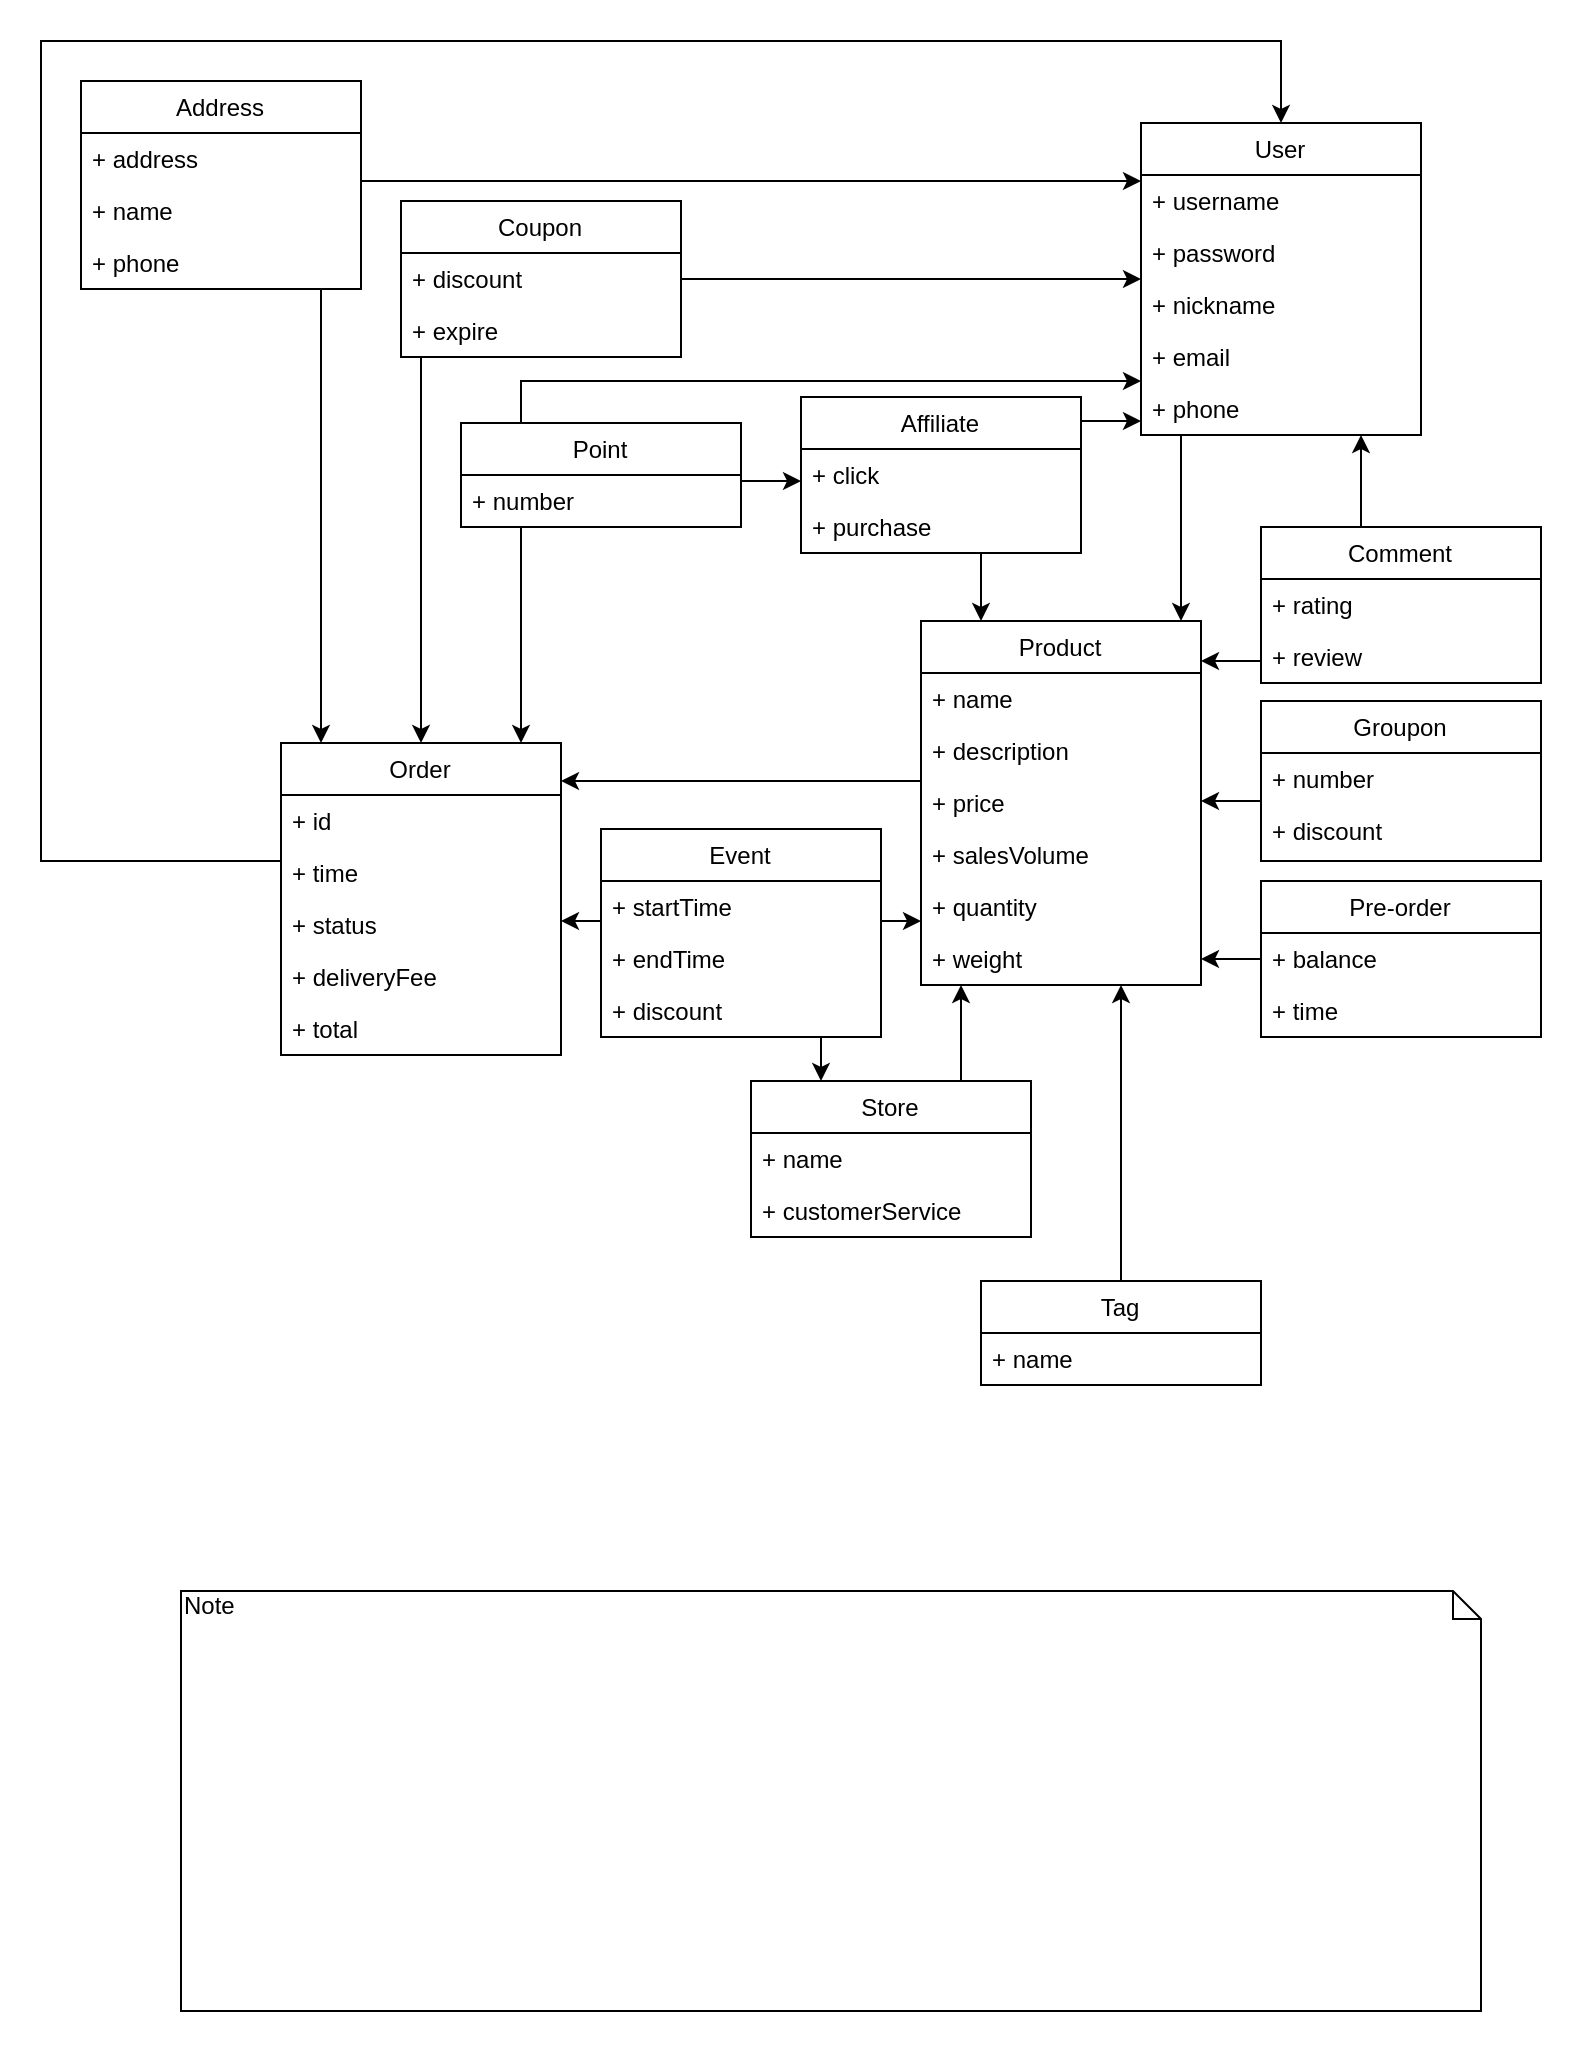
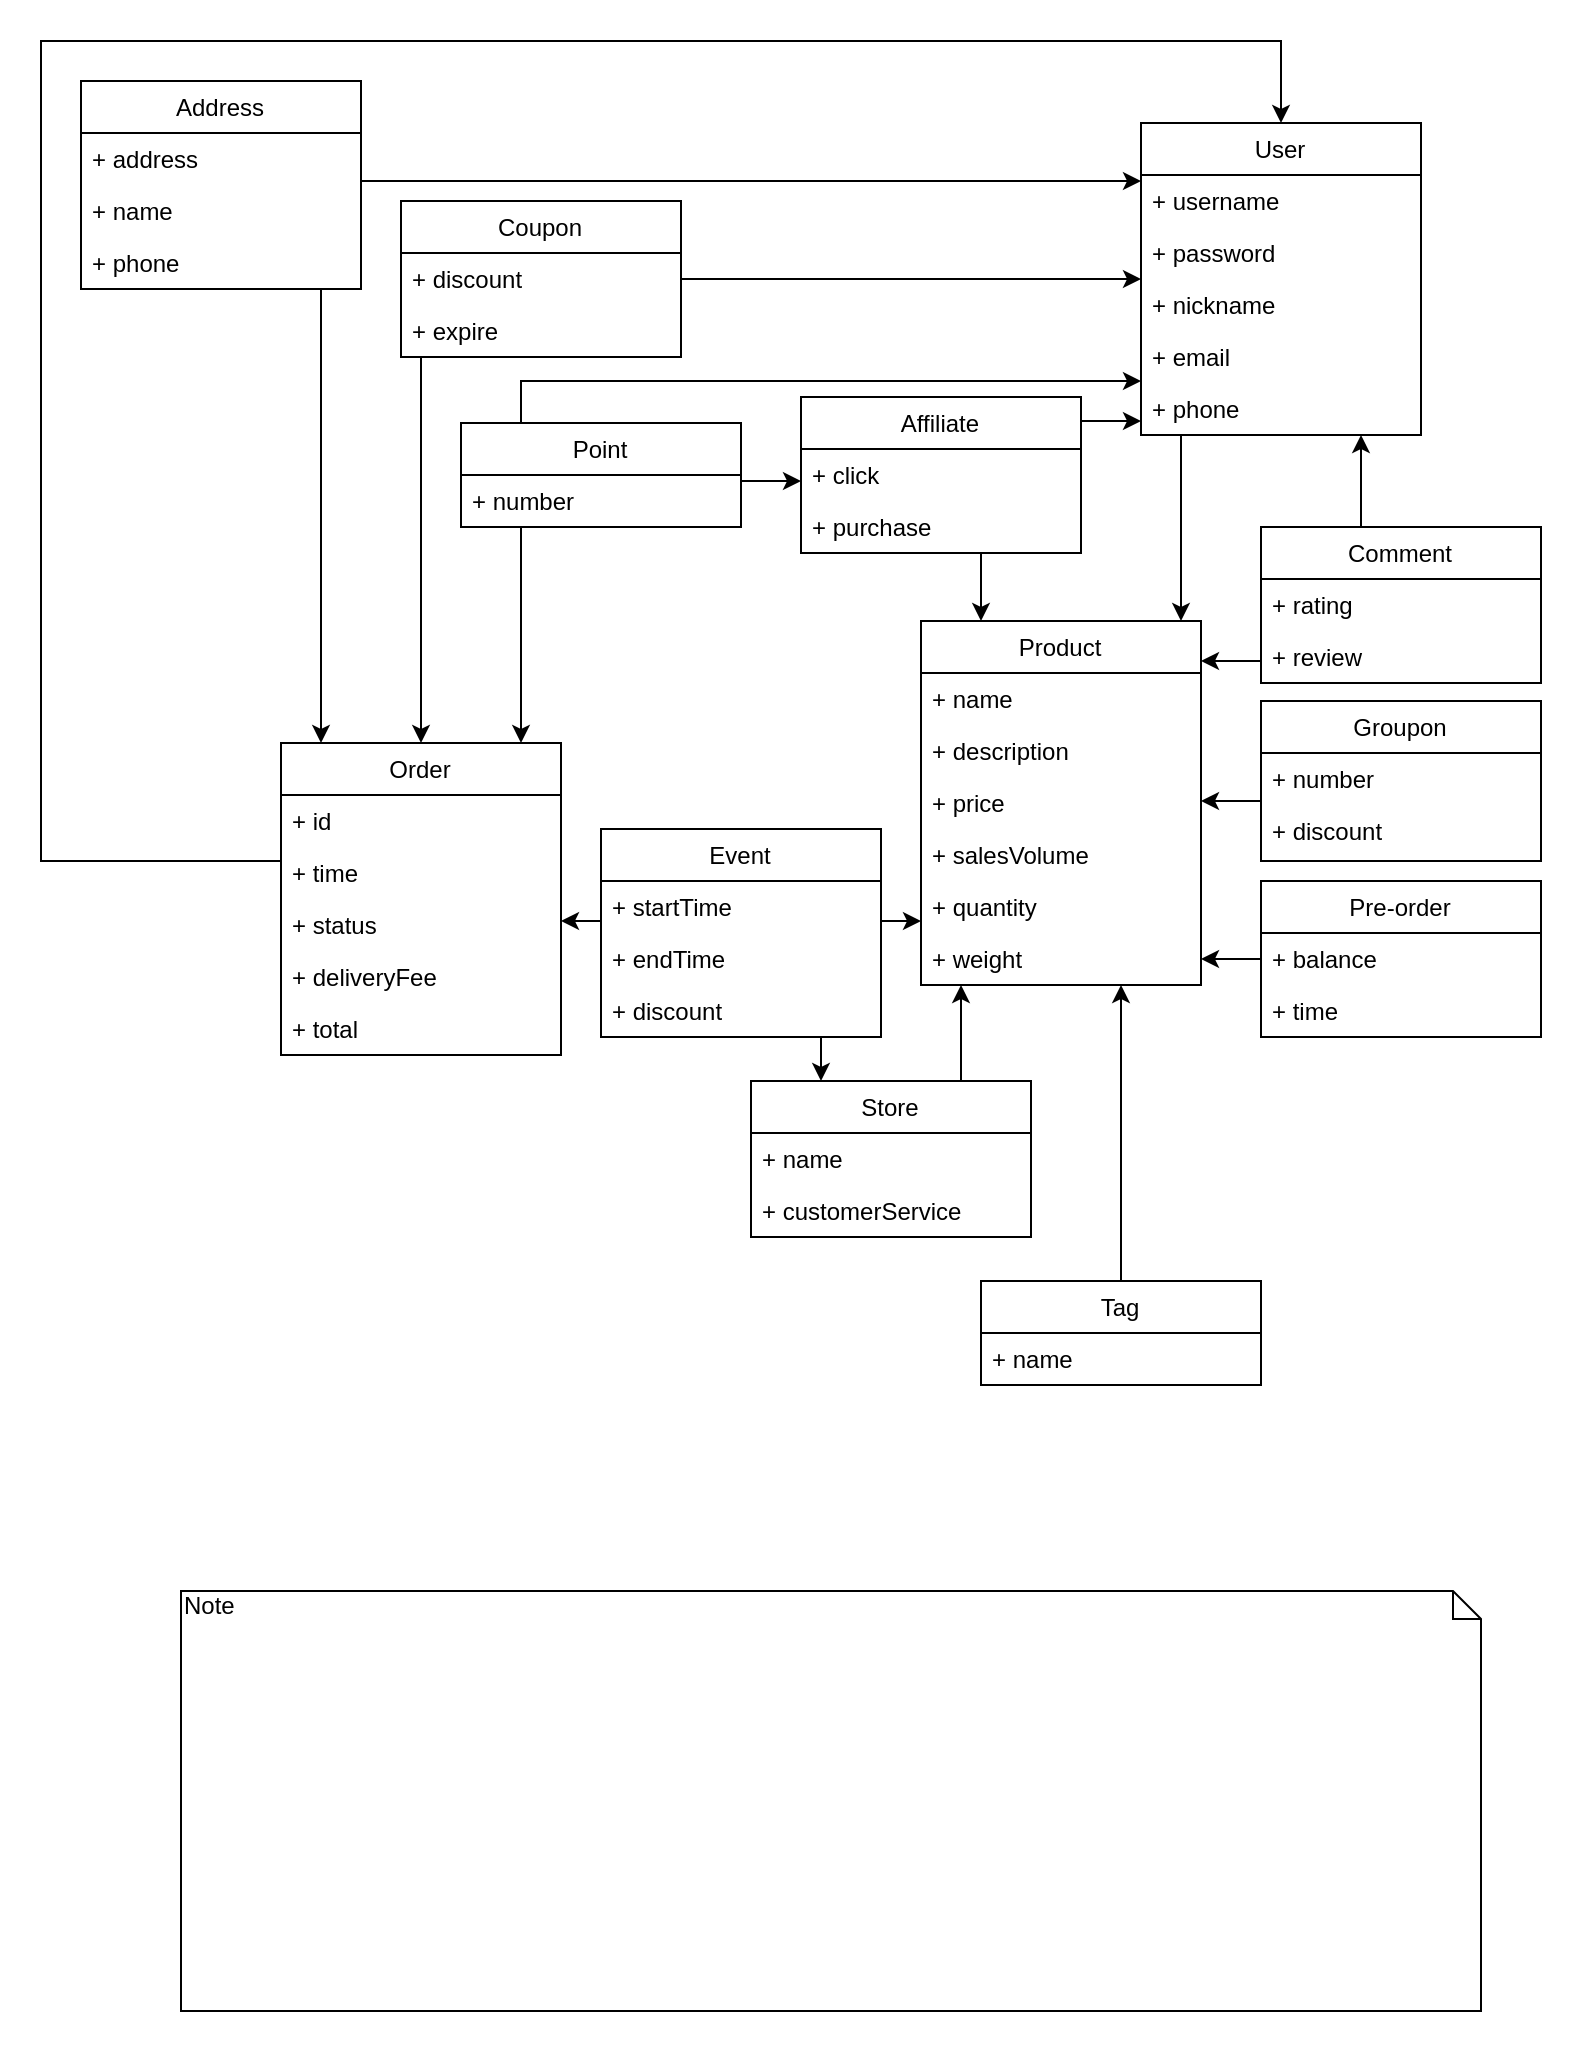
edge "Product" -> "Order": removed
